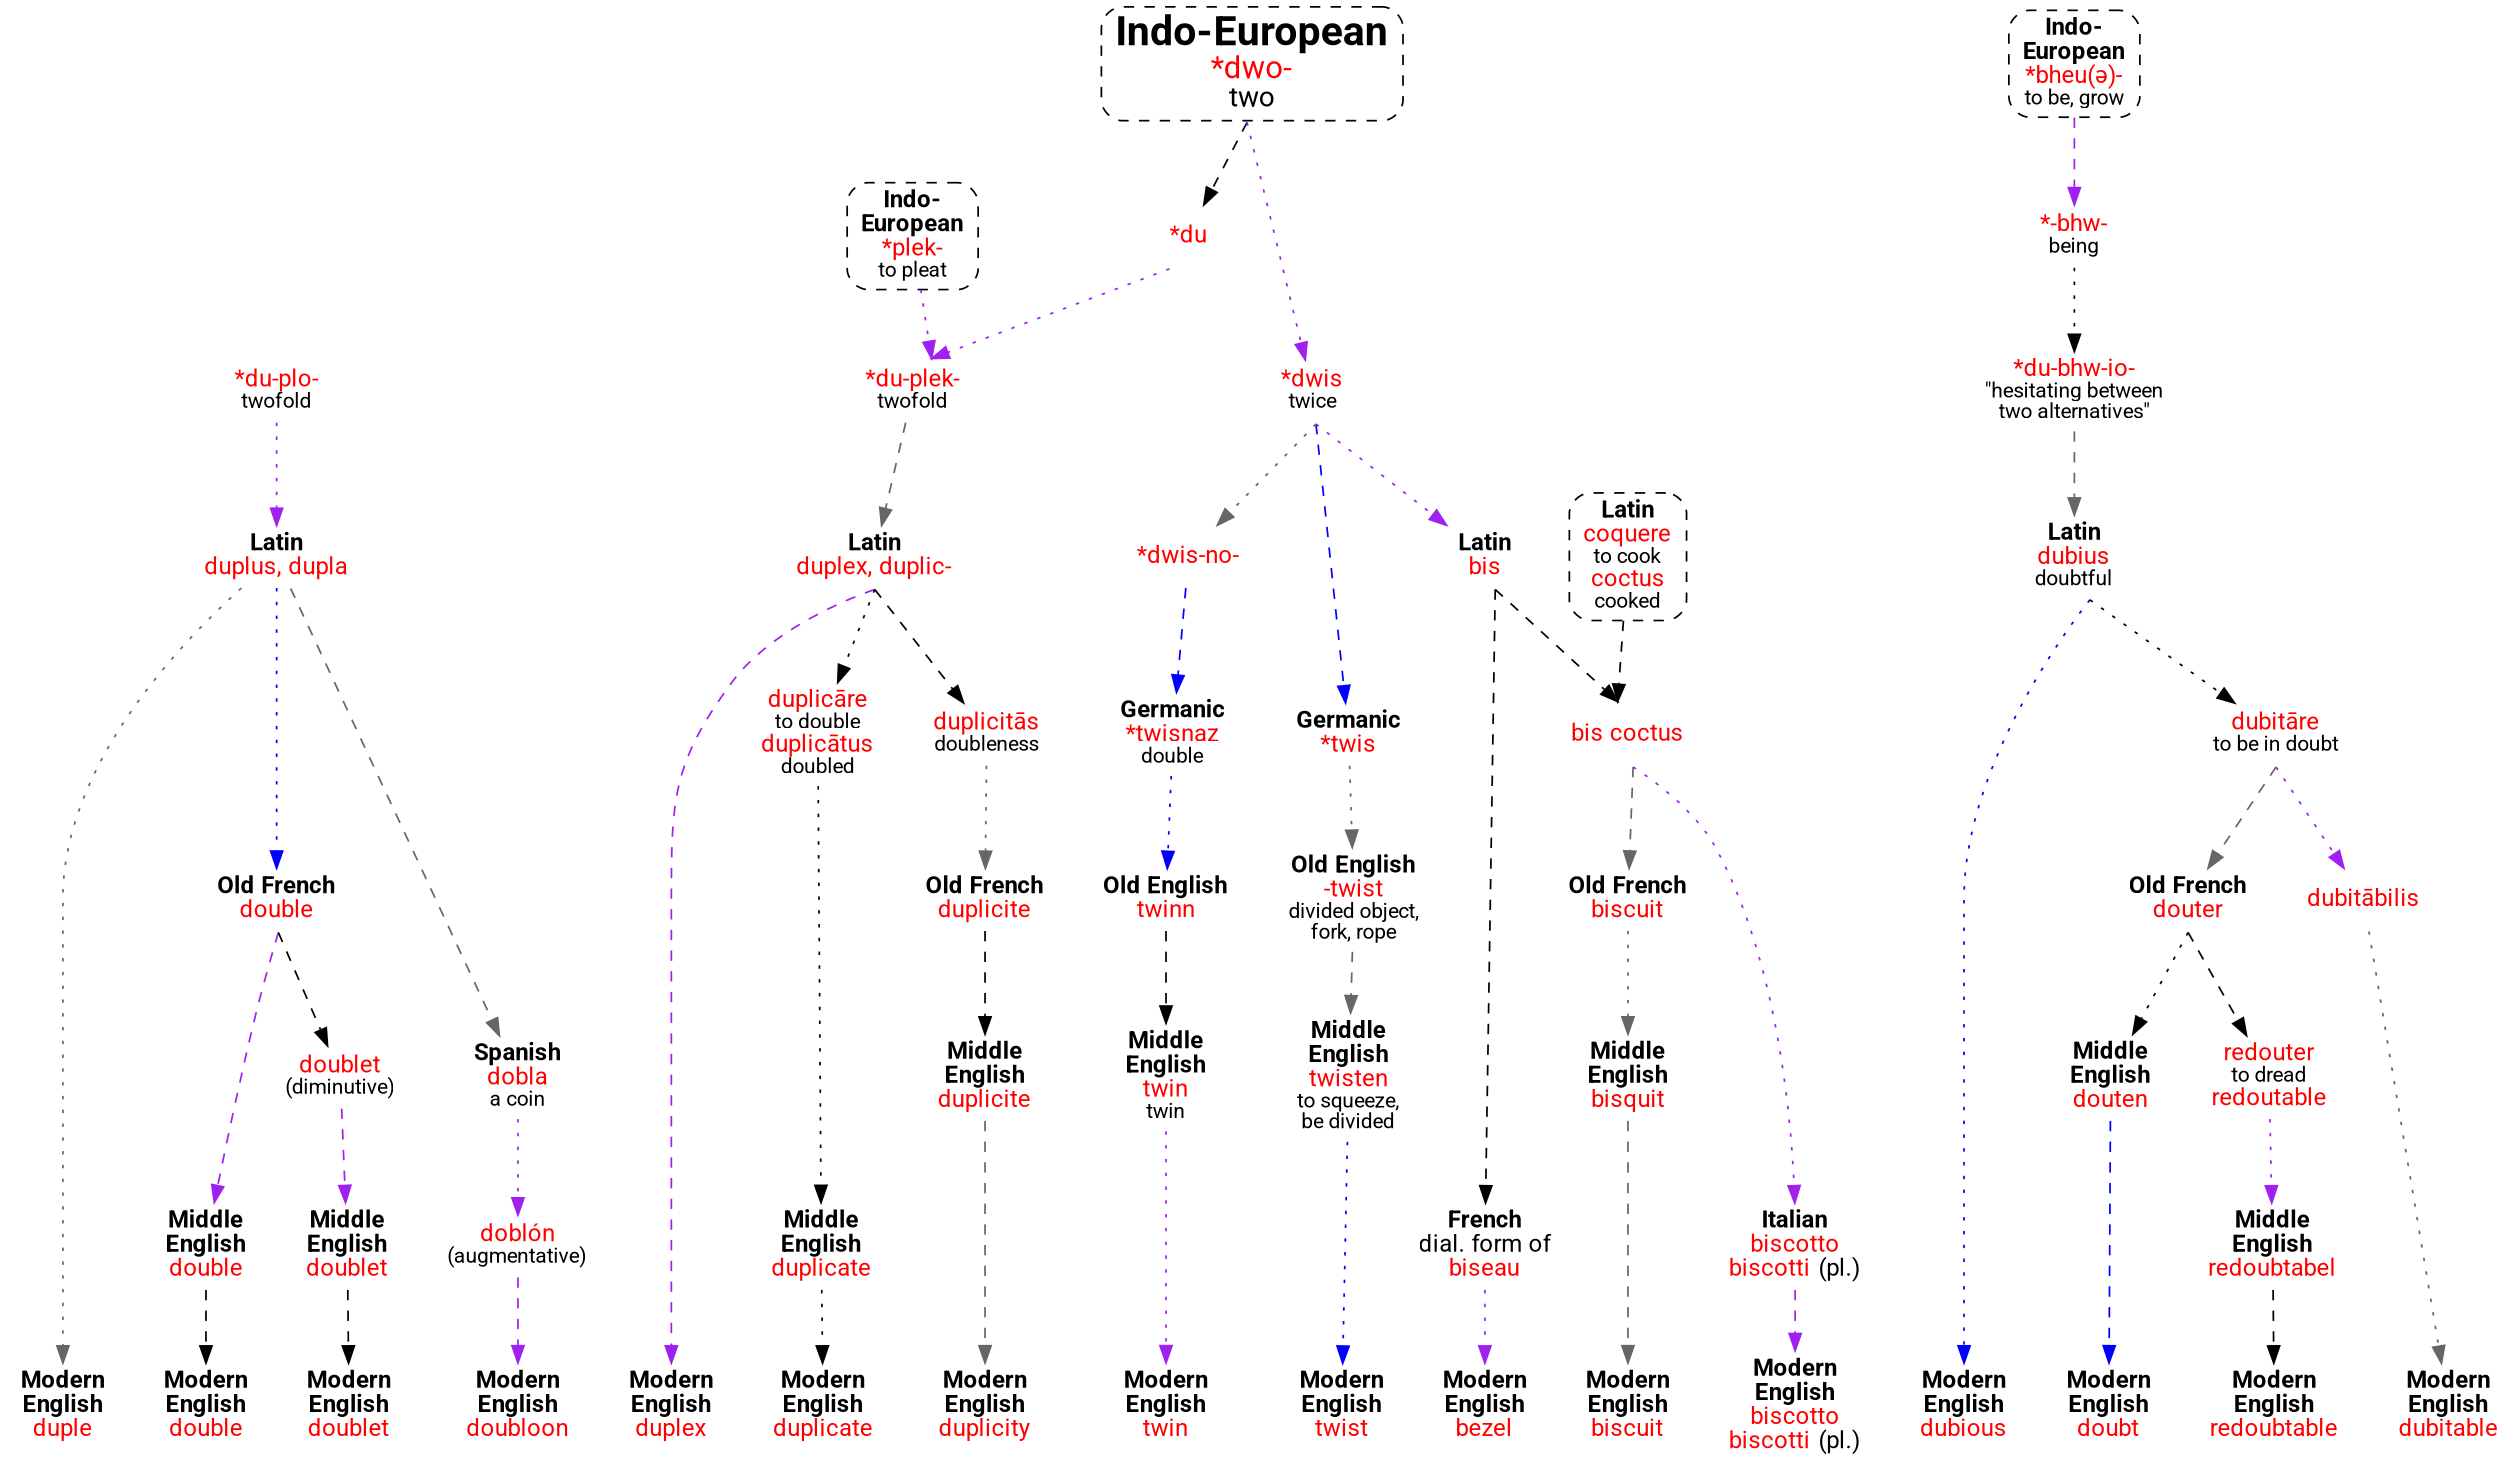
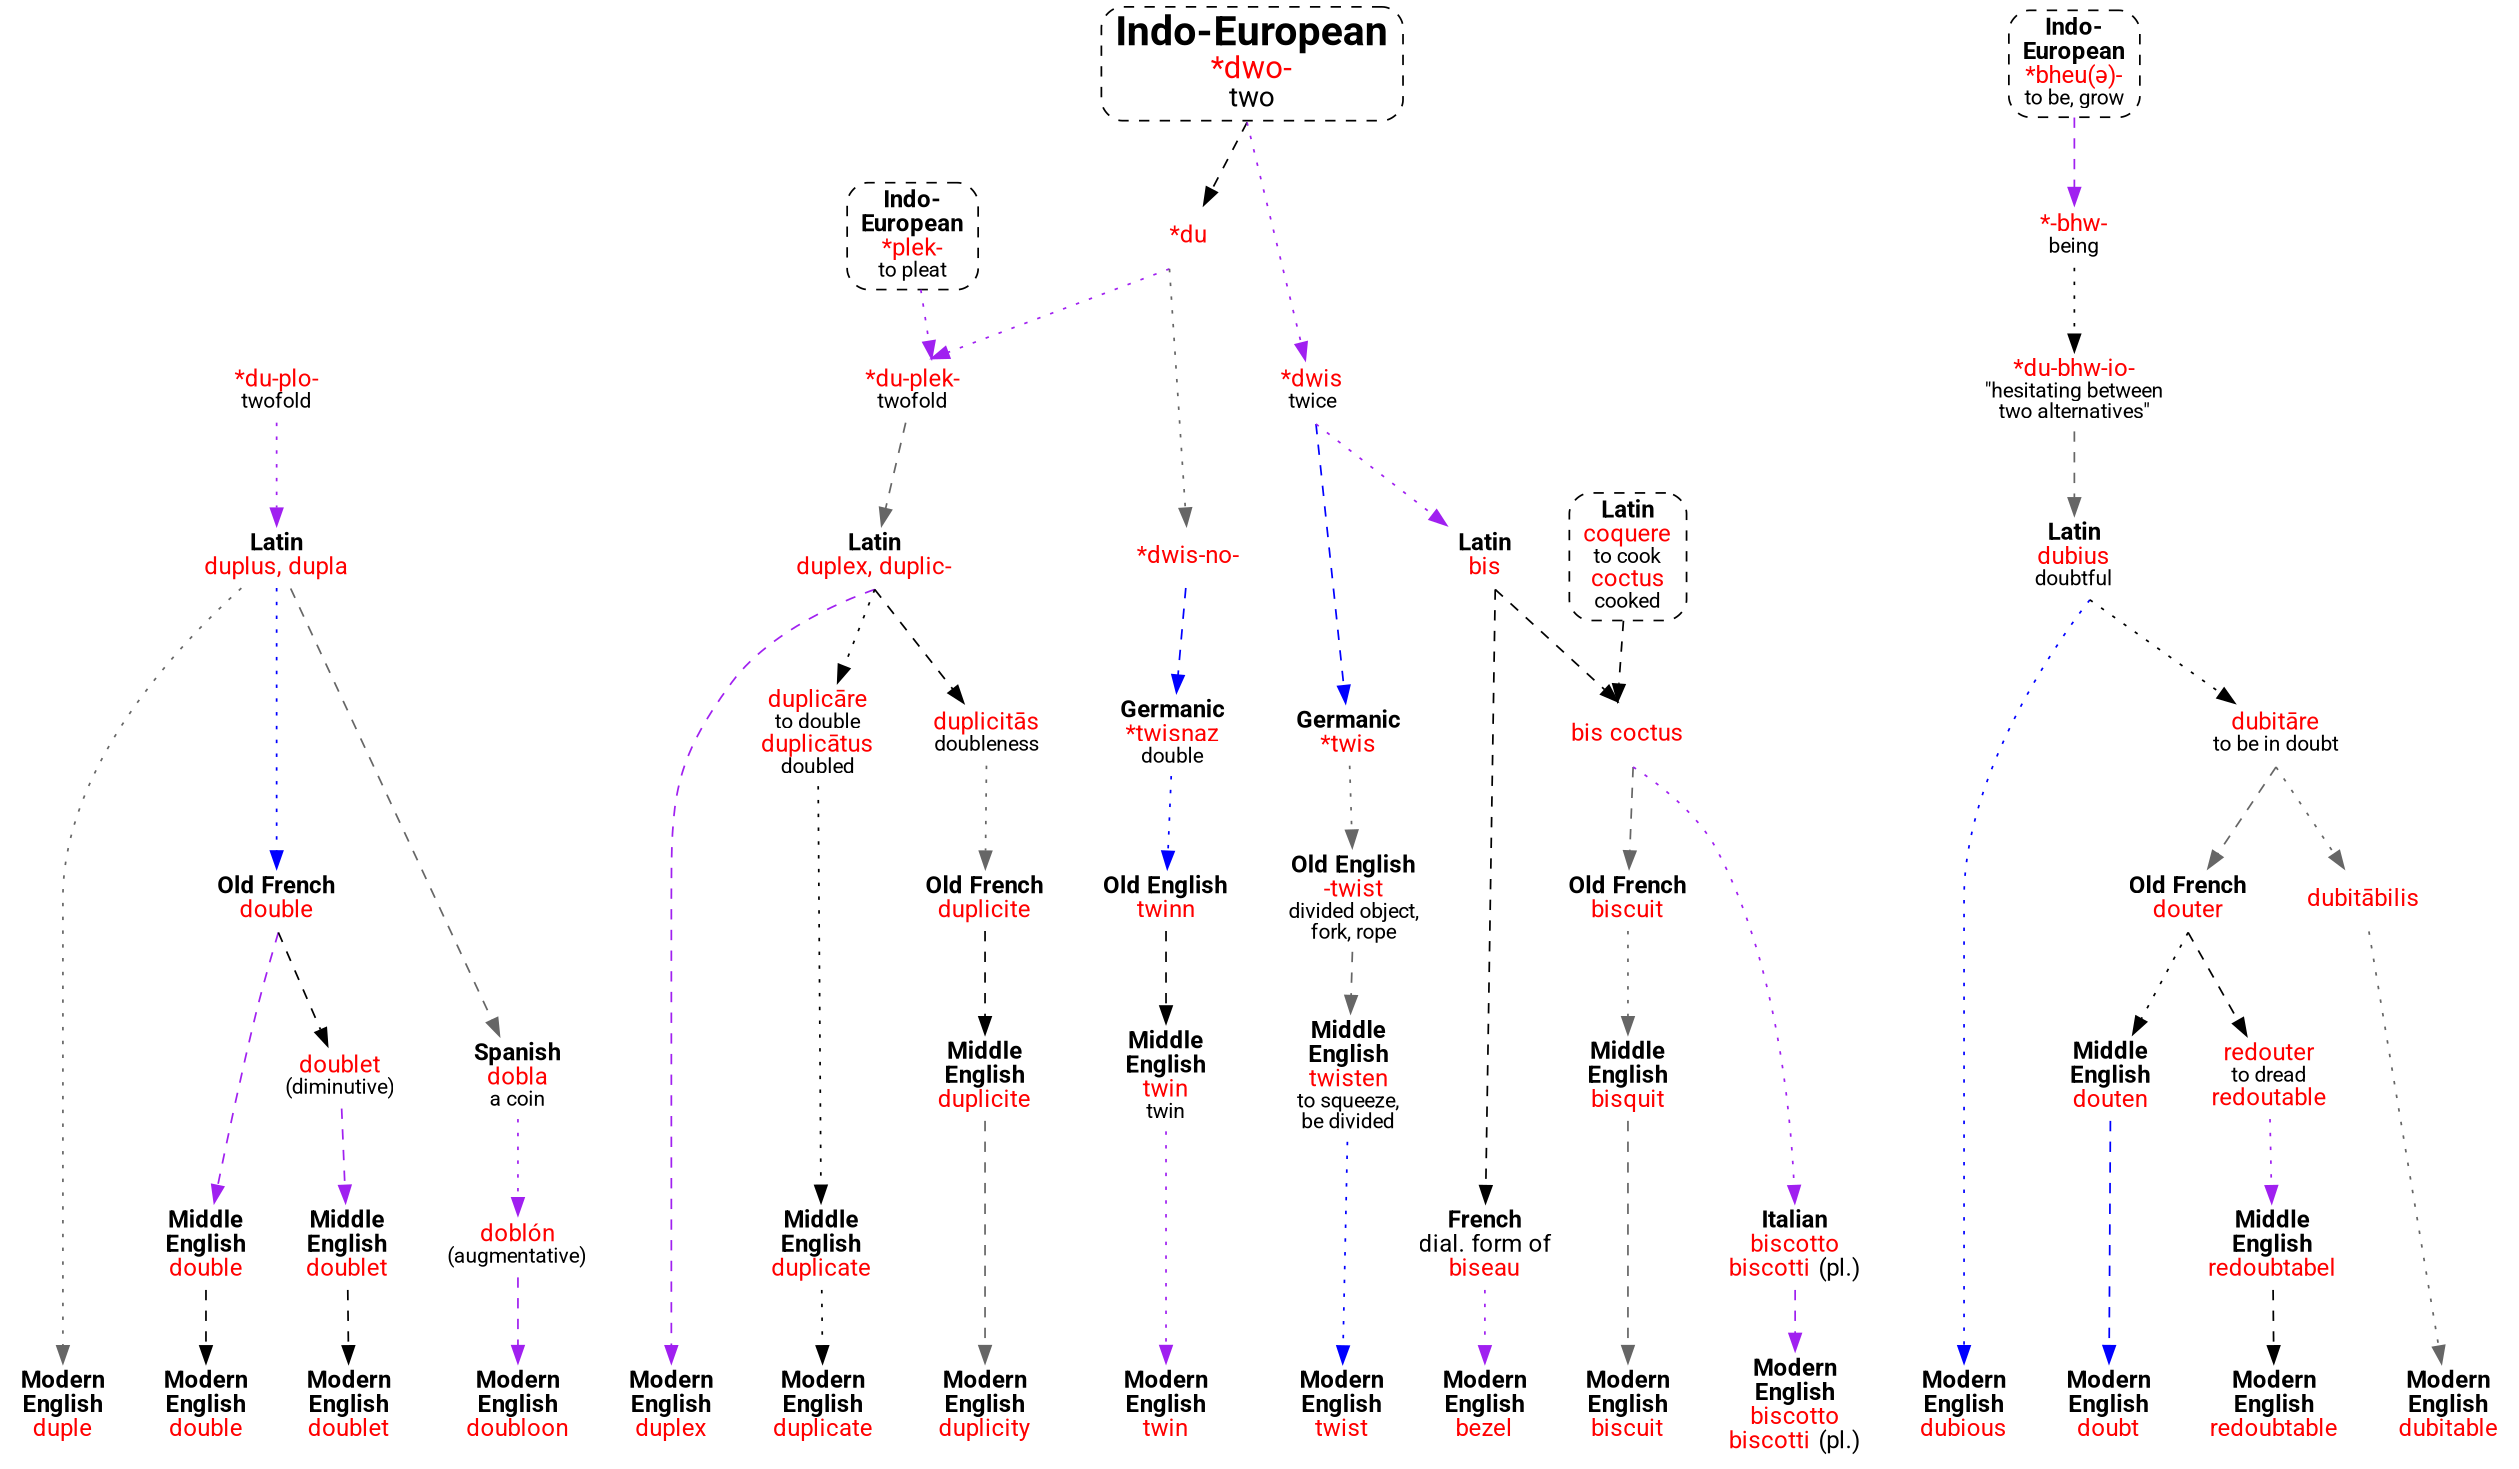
edge "*dwis" -> "*dwis-no-": now "*du" -> "*dwis-no-"
edge "dubitāre" -> "dubitābilis": color purple -> gray40
